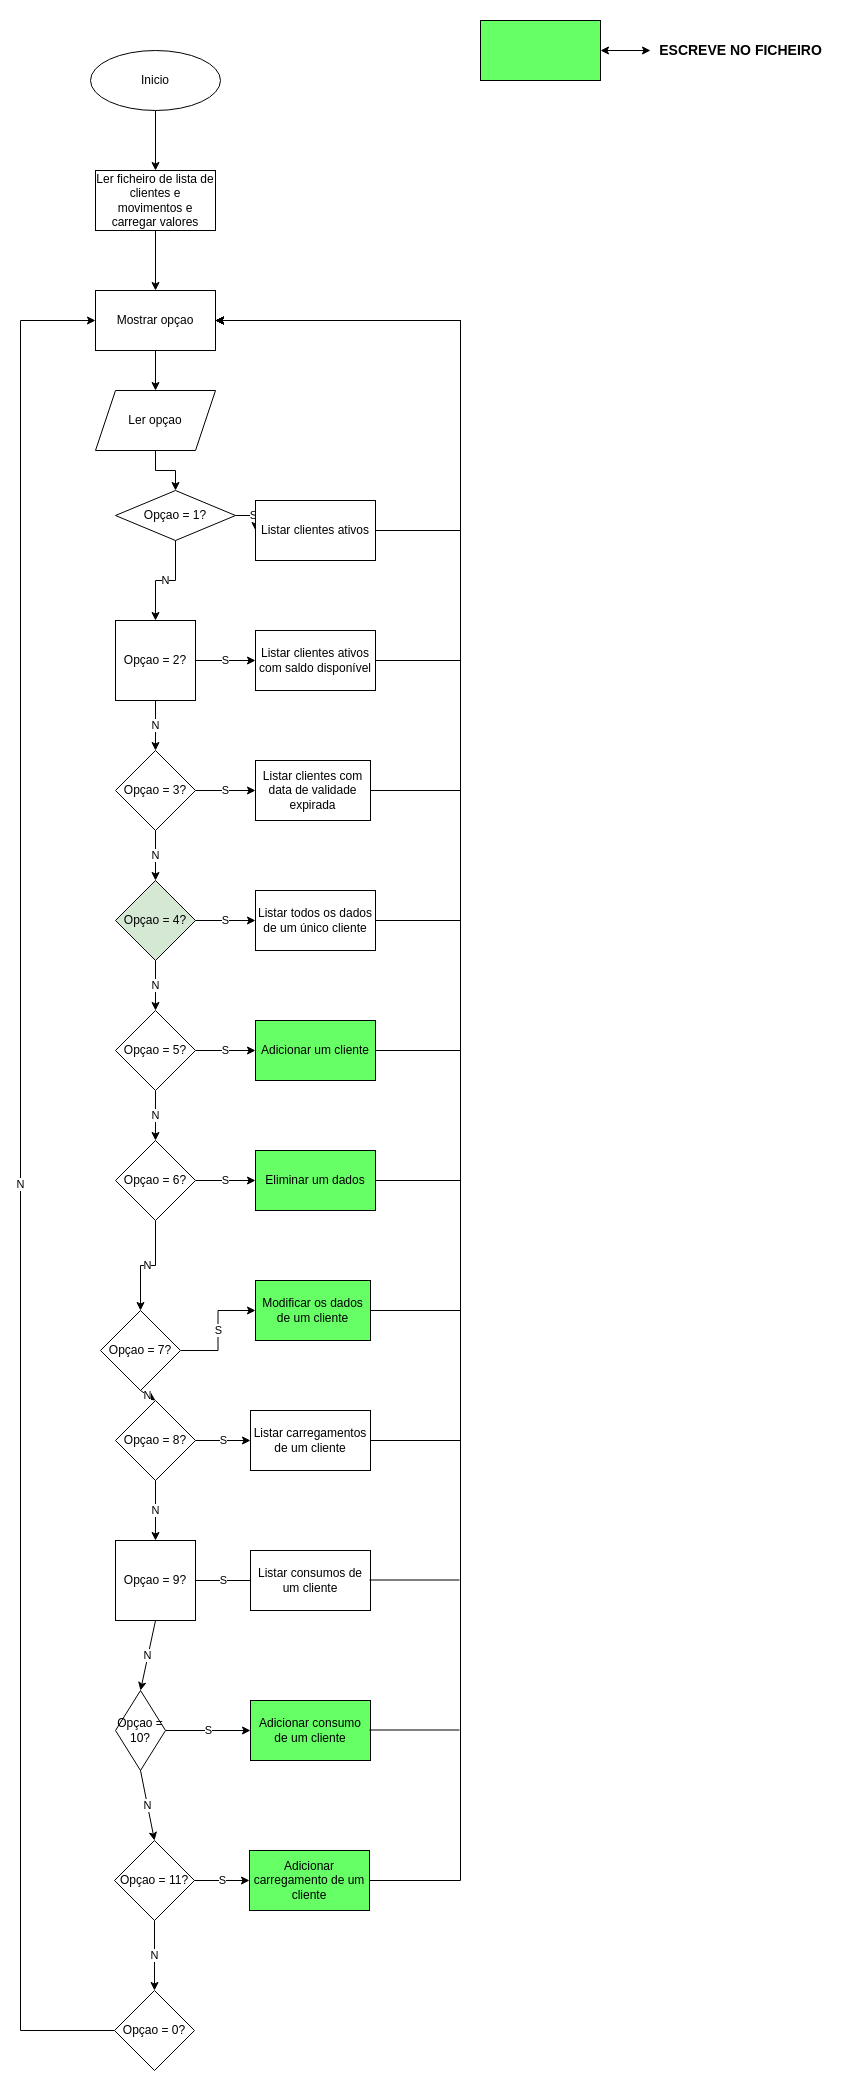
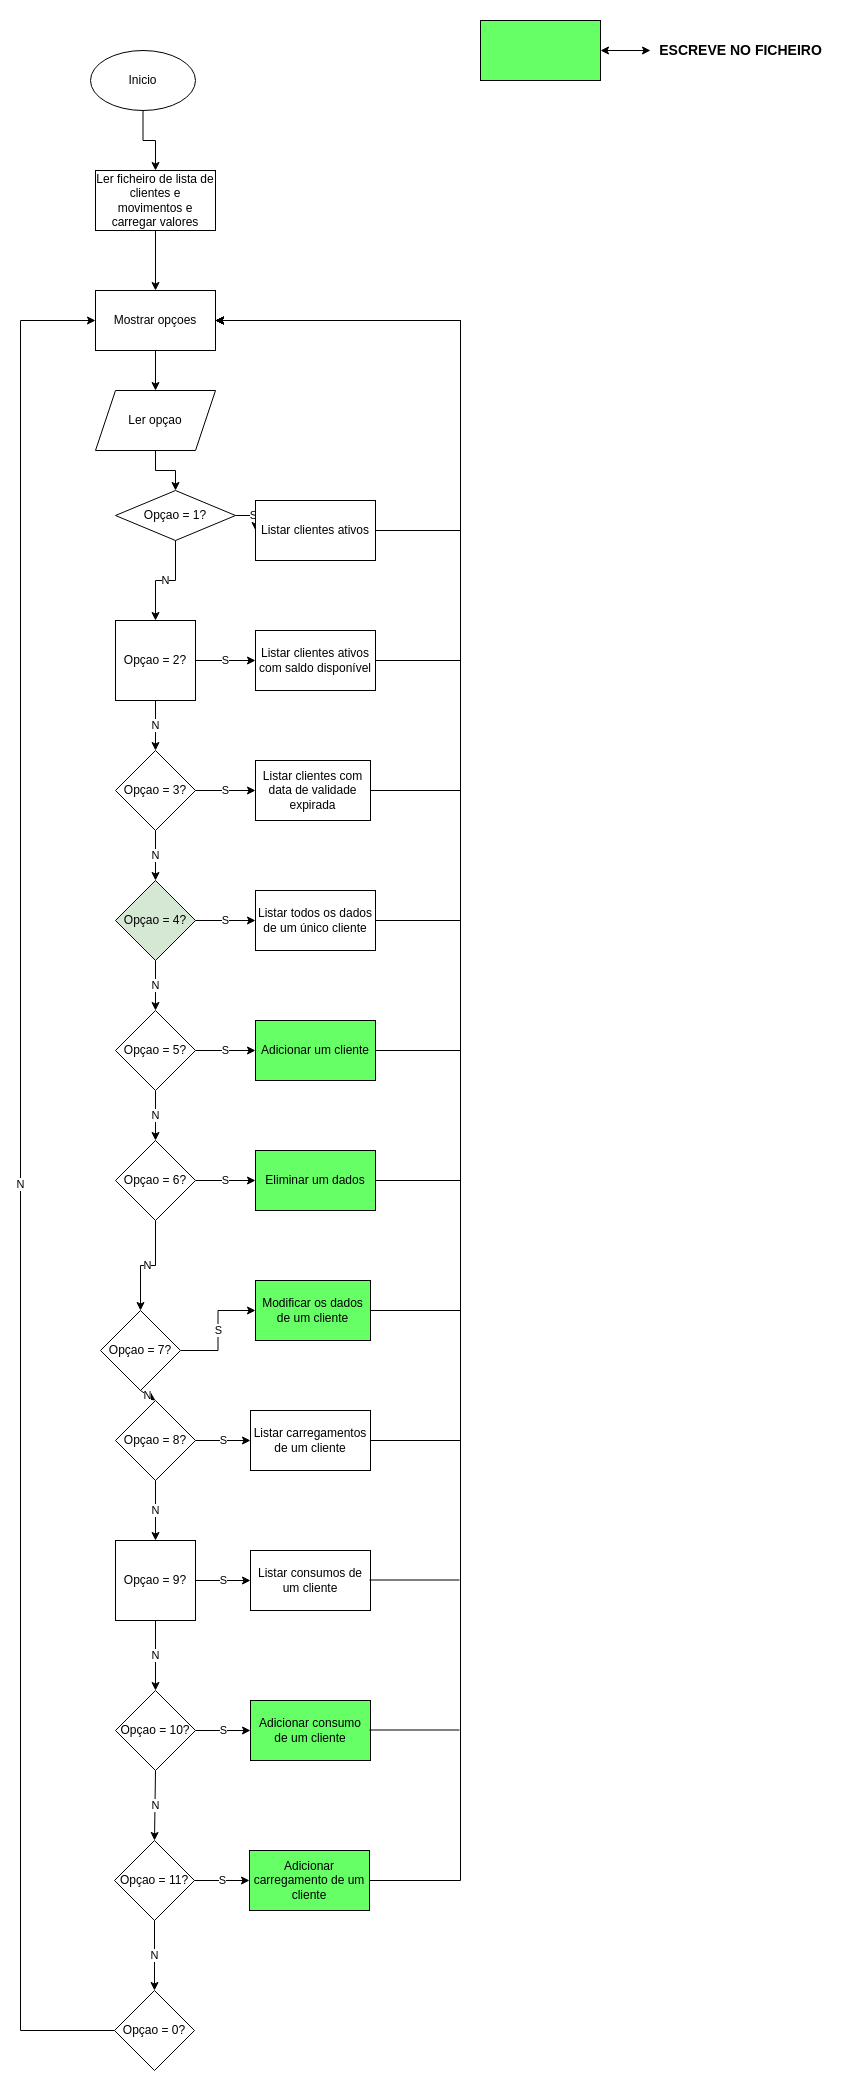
node "Inicio": size 130x60 -> 105x60
node "Mostrar opçao": label "Mostrar opçao" -> "Mostrar opçoes"
edge "Opçao = 9?" -- "Listar consumos de um cliente": arrowhead none -> classic
node "Opçao = 10?": size 50x80 -> 80x80
